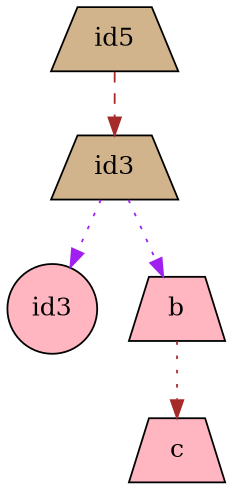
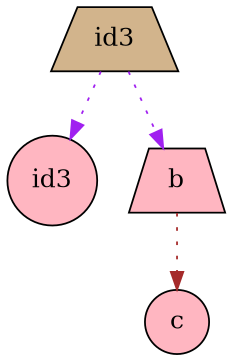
node "id5": removed
node "c": shape trapezium -> circle
